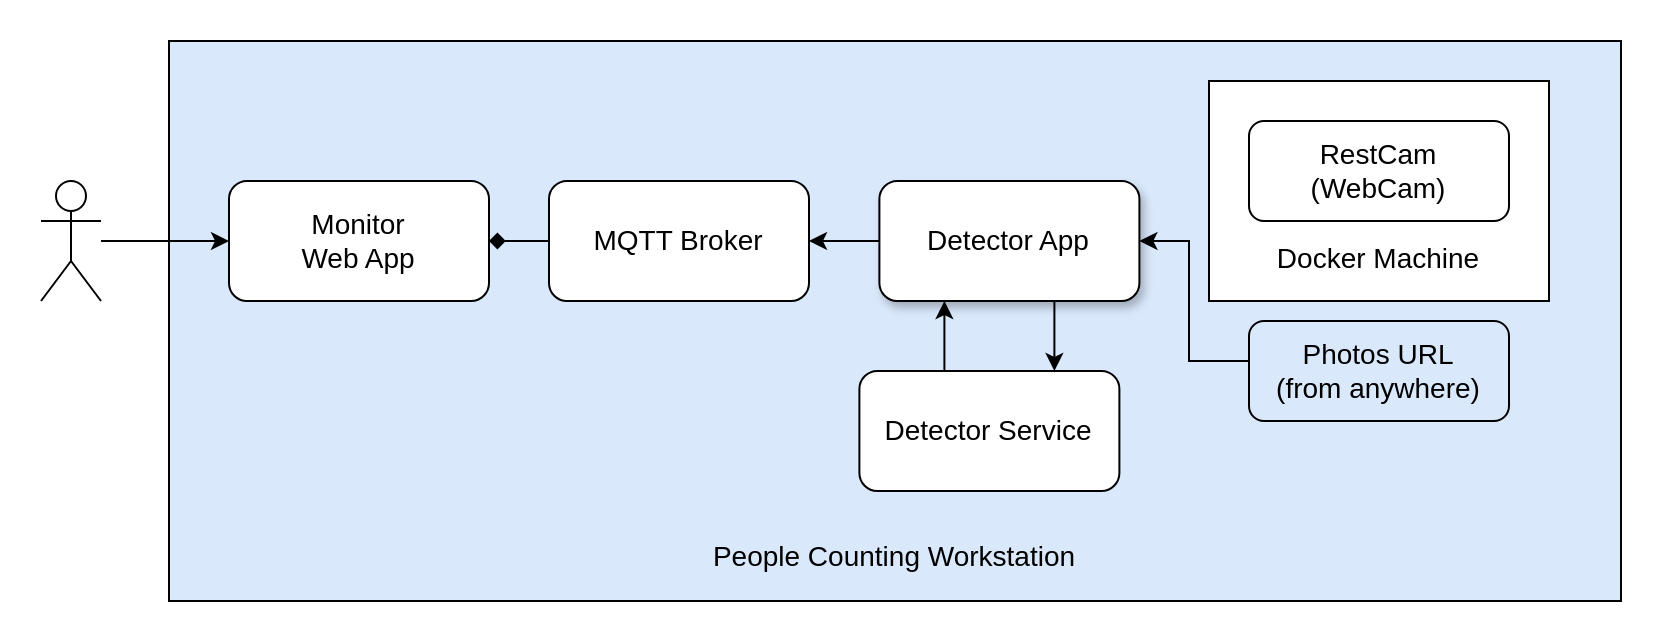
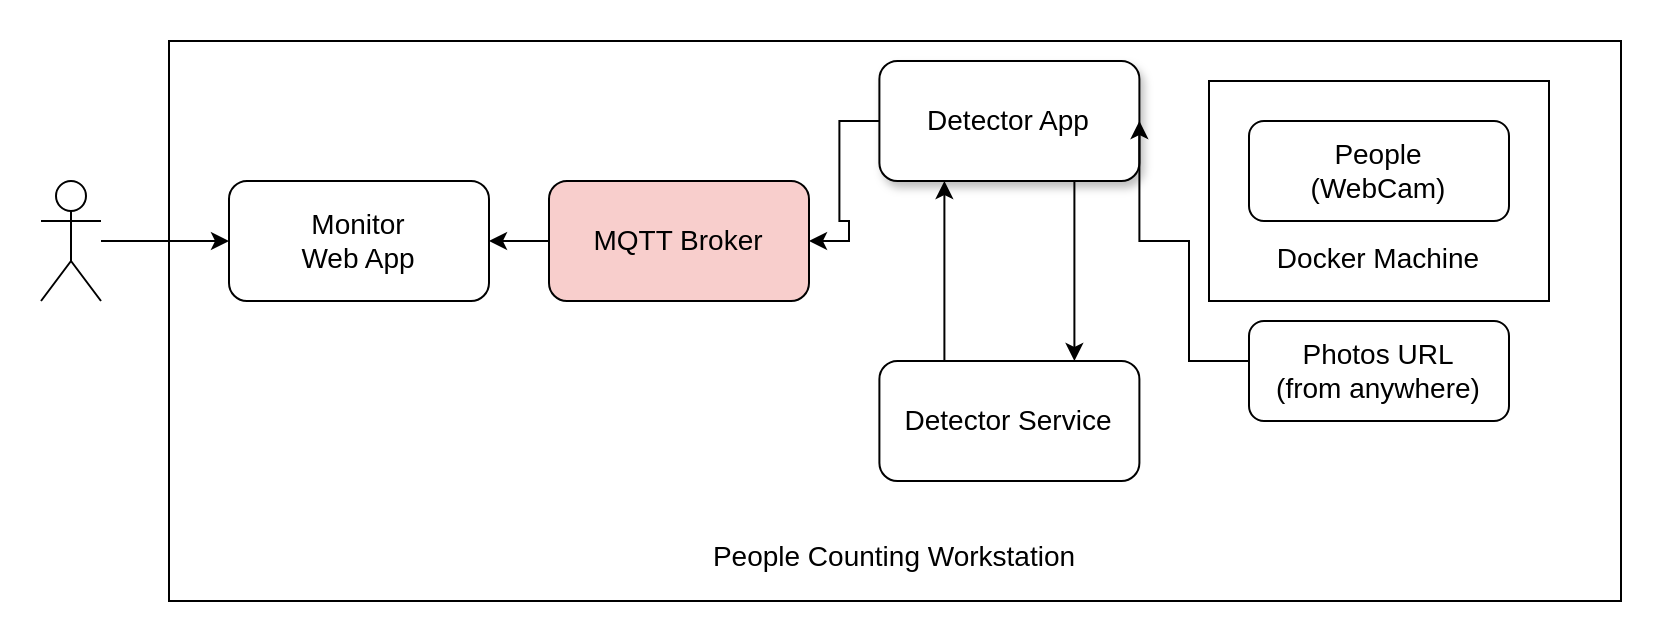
node "RestCam (WebCam)": label "RestCam (WebCam)" -> "People (WebCam)"
edge "MQTT Broker" -> "Monitor Web App": arrowhead diamond -> classic
node "MQTT Broker": fillcolor #ffffff -> #f8cecc
node "Detector App": moved (1009, 241) -> (1009, 121)
node "People Counting Workstation": fillcolor #dae8fc -> #ffffff
node "Photos URL (from anywhere)": fillcolor #dae8fc -> #ffffff
node "Detector Service": moved (989, 431) -> (1009, 421)
